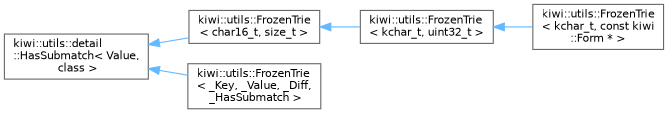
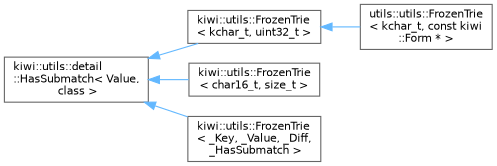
edge "kiwi::utils::FrozenTrie < kchar_t, uint32_t >" -> "kiwi::utils::FrozenTrie < char16_t, size_t >": now "kiwi::utils::FrozenTrie < kchar_t, uint32_t >" -> "kiwi::utils::detail ::HasSubmatch< Value, class >"
node "kiwi::utils::FrozenTrie < kchar_t, const kiwi ::Form * >": label "kiwi::utils::FrozenTrie < kchar_t, const kiwi ::Form * >" -> "utils::utils::FrozenTrie < kchar_t, const kiwi ::Form * >"
